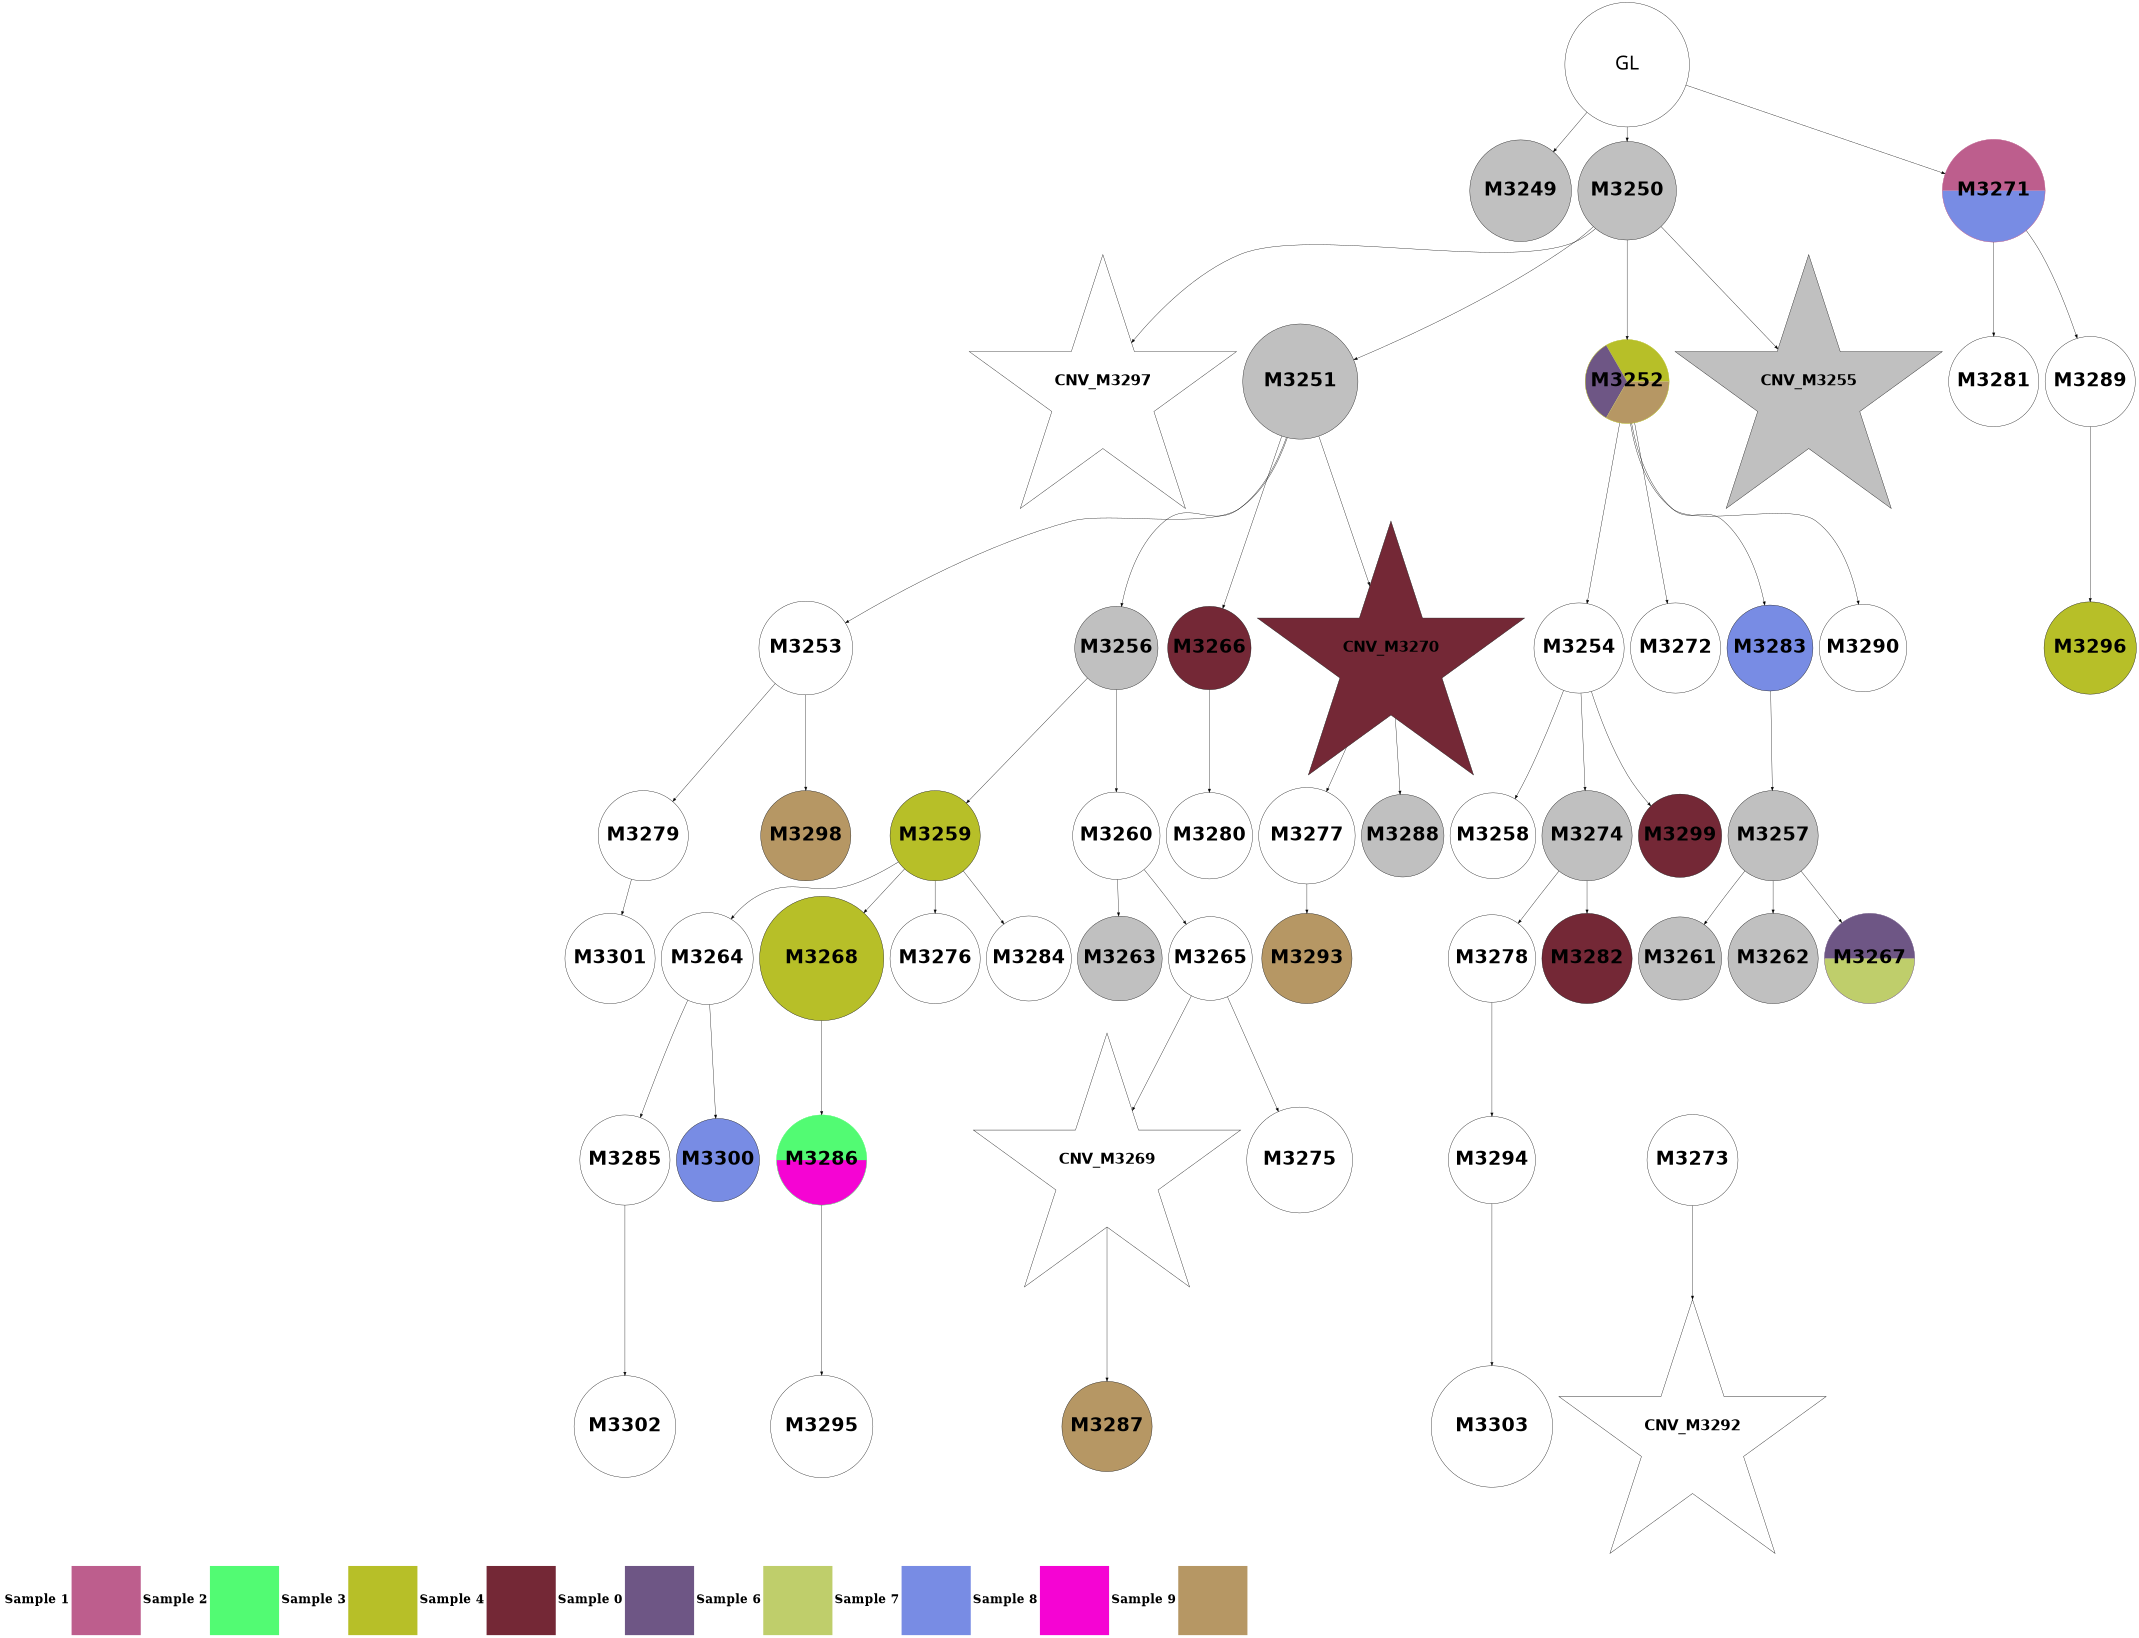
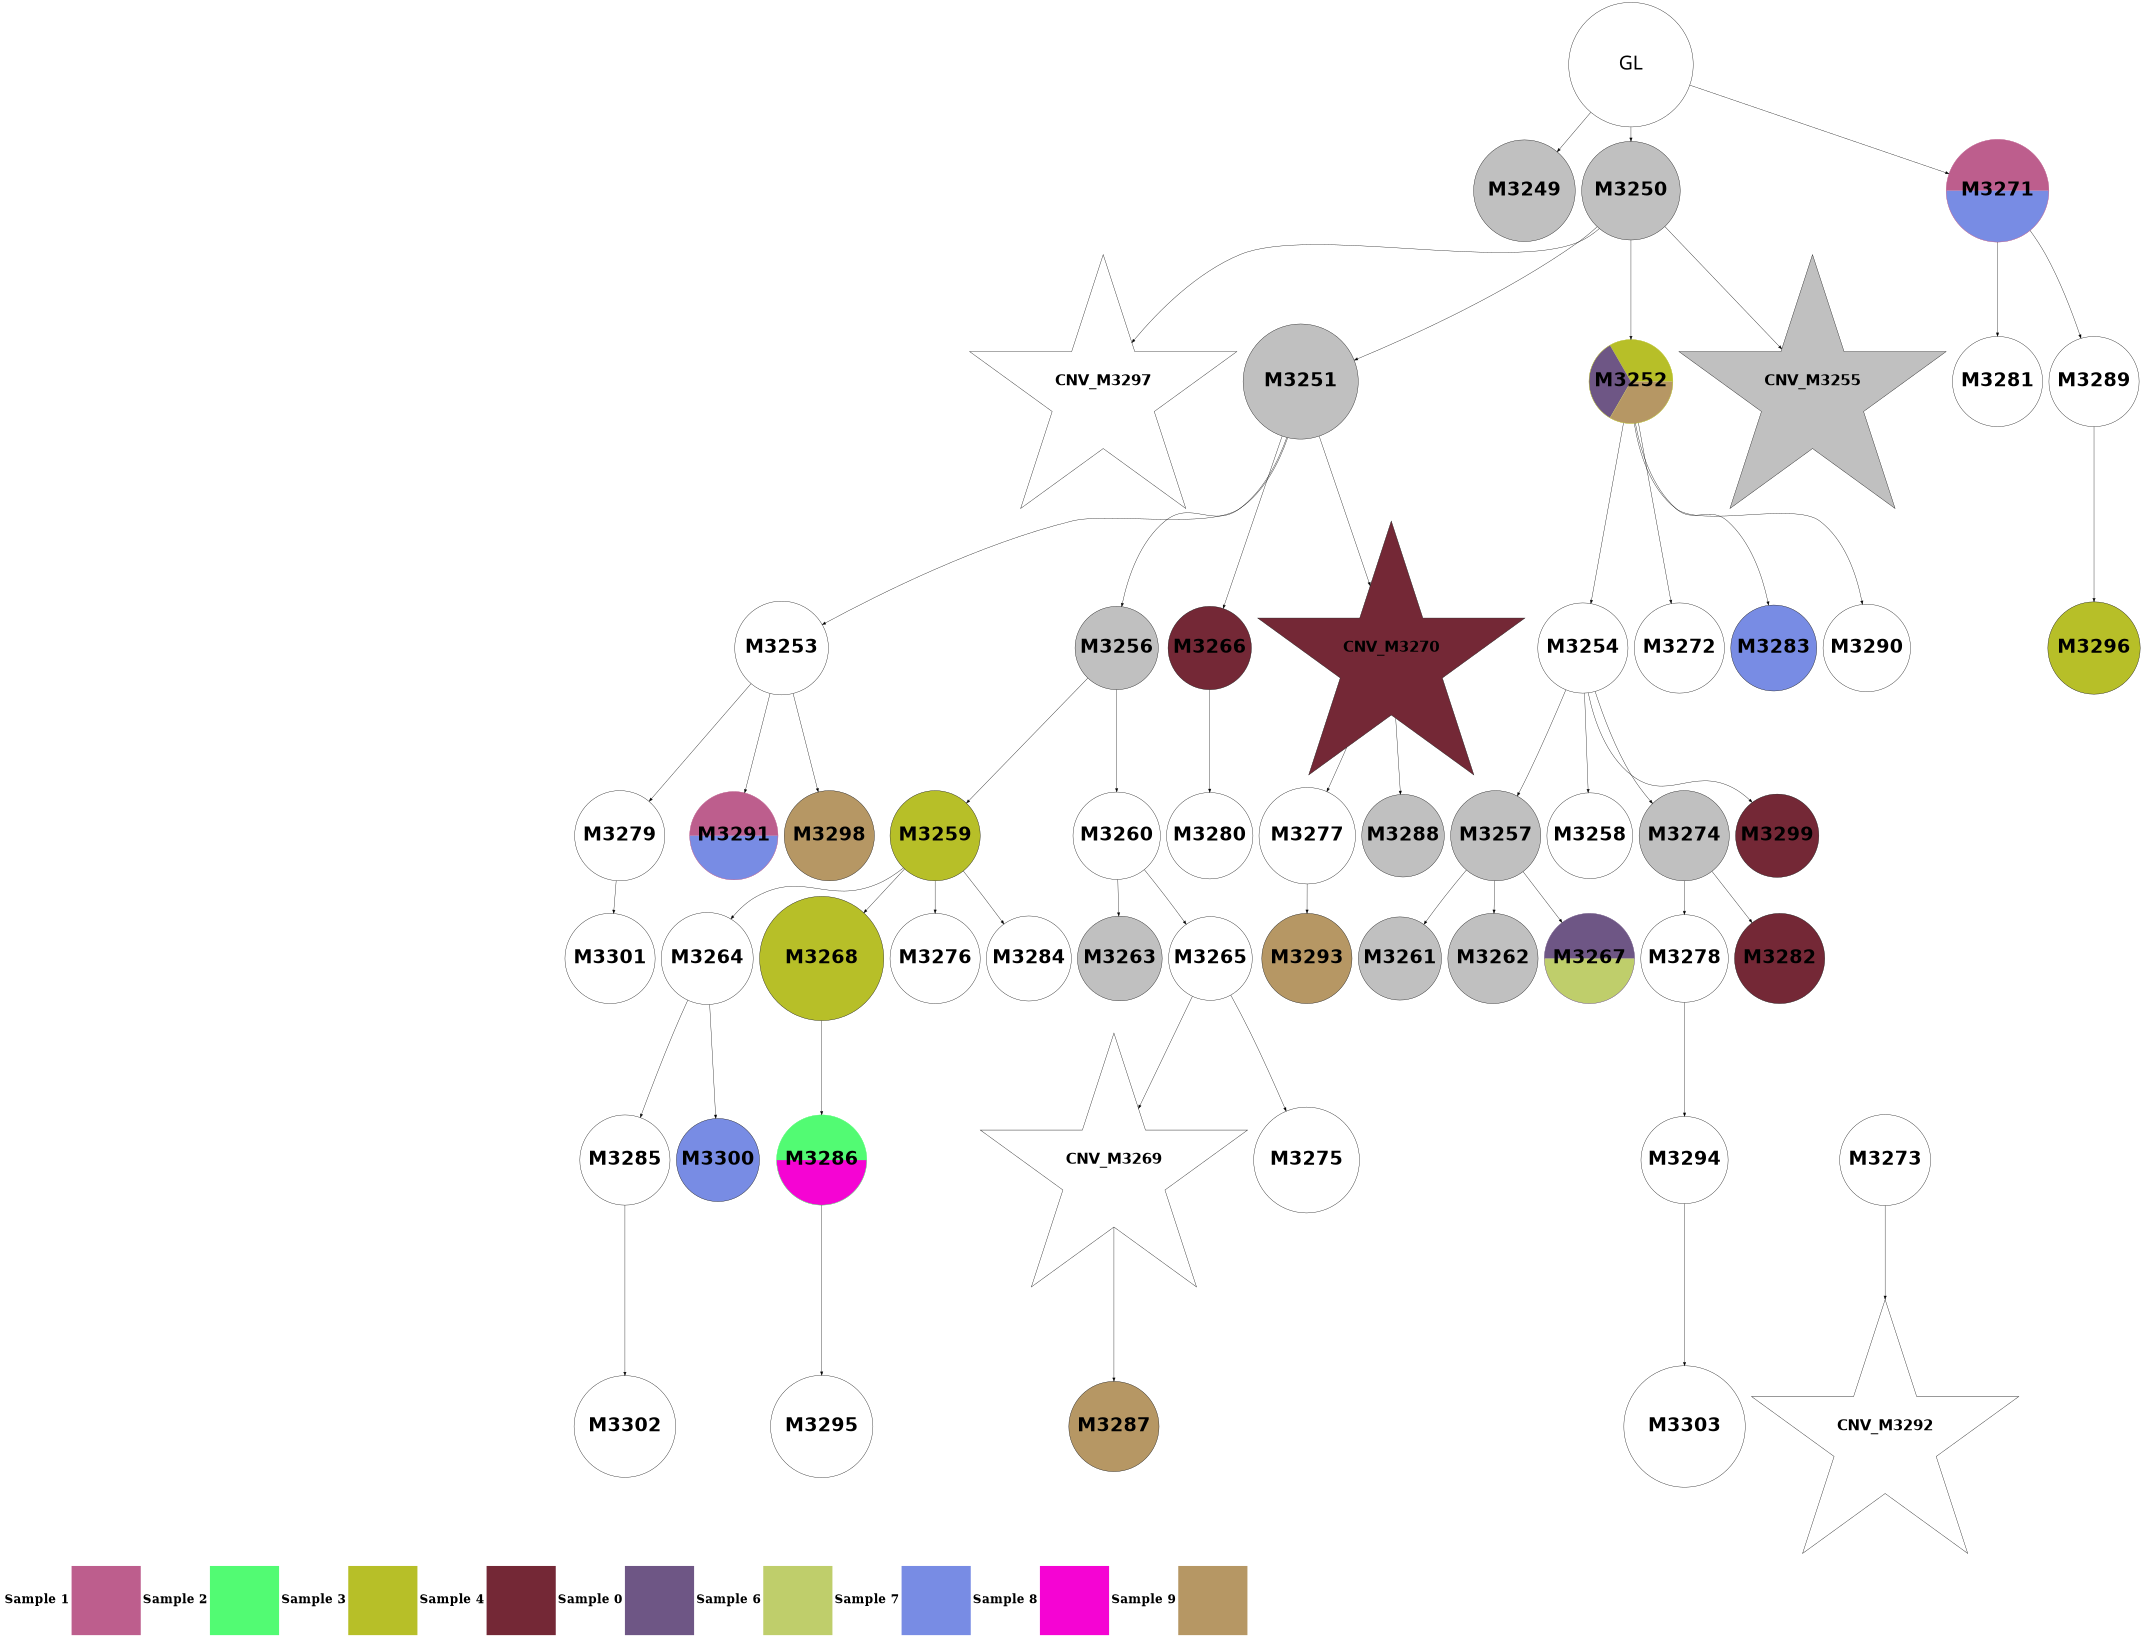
edge "M3283" -> "M3257": now "M3254" -> "M3257"
node "M3291": added
